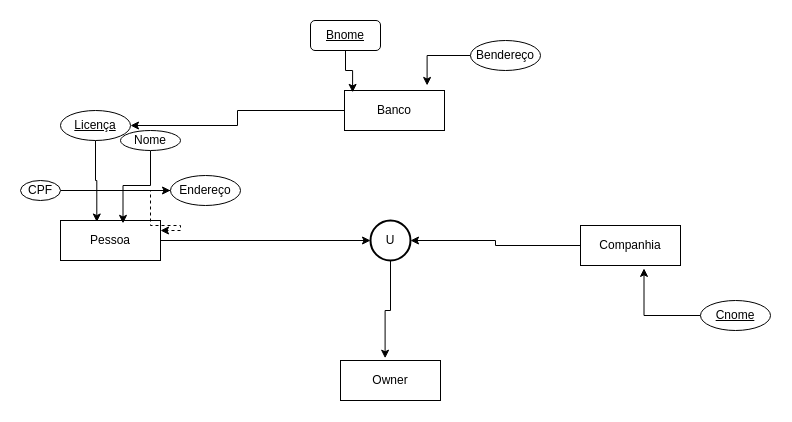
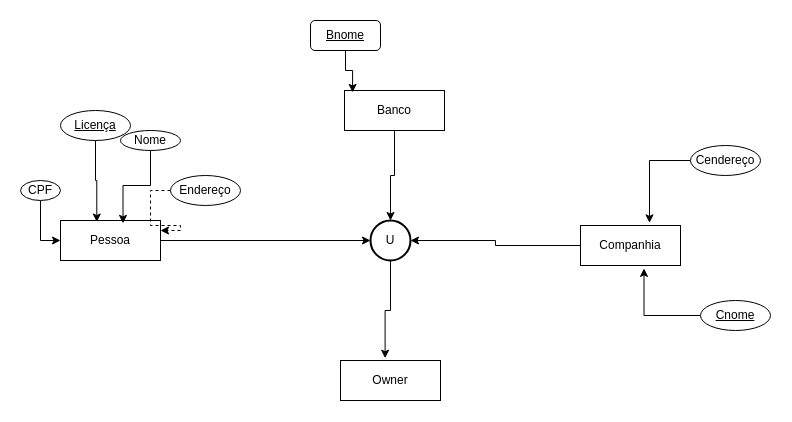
edge "Bendereço" -> "Banco": removed
node "Bendereço": removed
edge "Banco" -> "Licença": now "Banco" -> "U"
node "Cendereço": added
edge "Cendereço" -> "Companhia": added
edge "CPF" -> "Endereço": now "CPF" -> "Pessoa"
